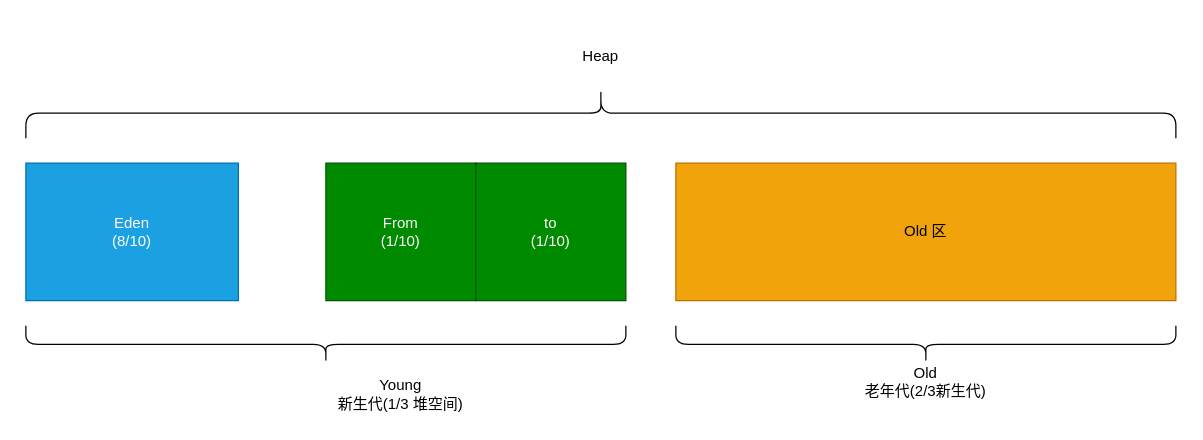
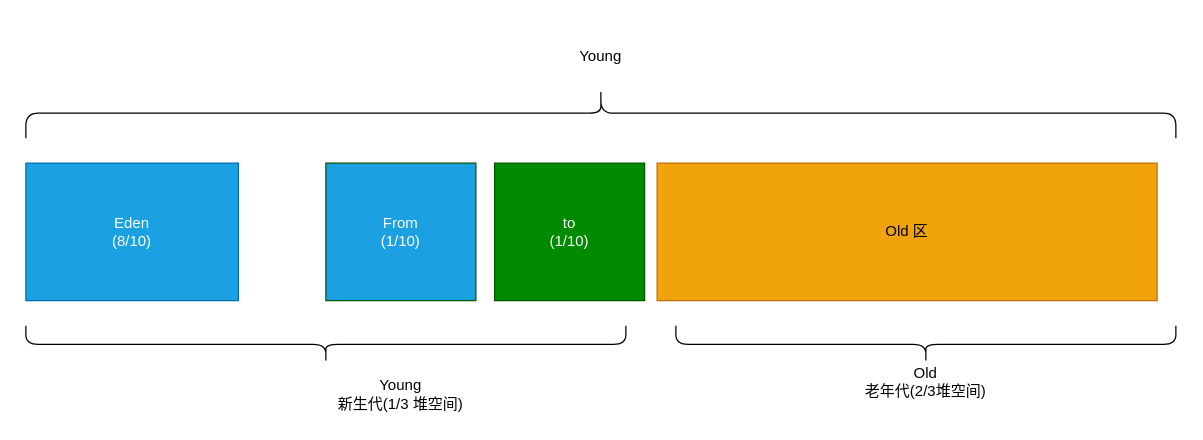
node "Heap": label "Heap" -> "Young"
node "From (1/10)": fillcolor #008a00 -> #1ba1e2
node "to (1/10)": moved (551, 232) -> (569, 232)
node "Old 区": moved (926, 232) -> (907, 232)
node "Old 老年代(2/3新生代)": label "Old 老年代(2/3新生代)" -> "Old 老年代(2/3堆空间)"
